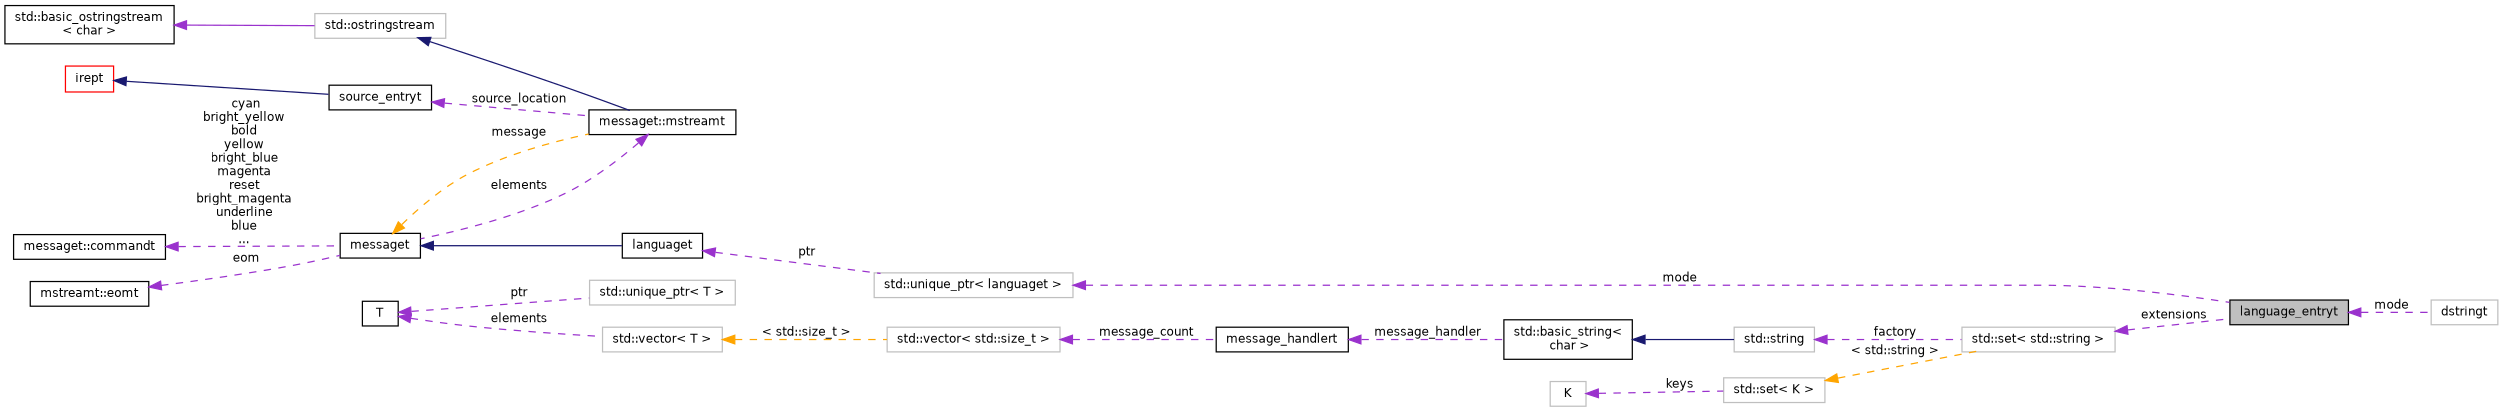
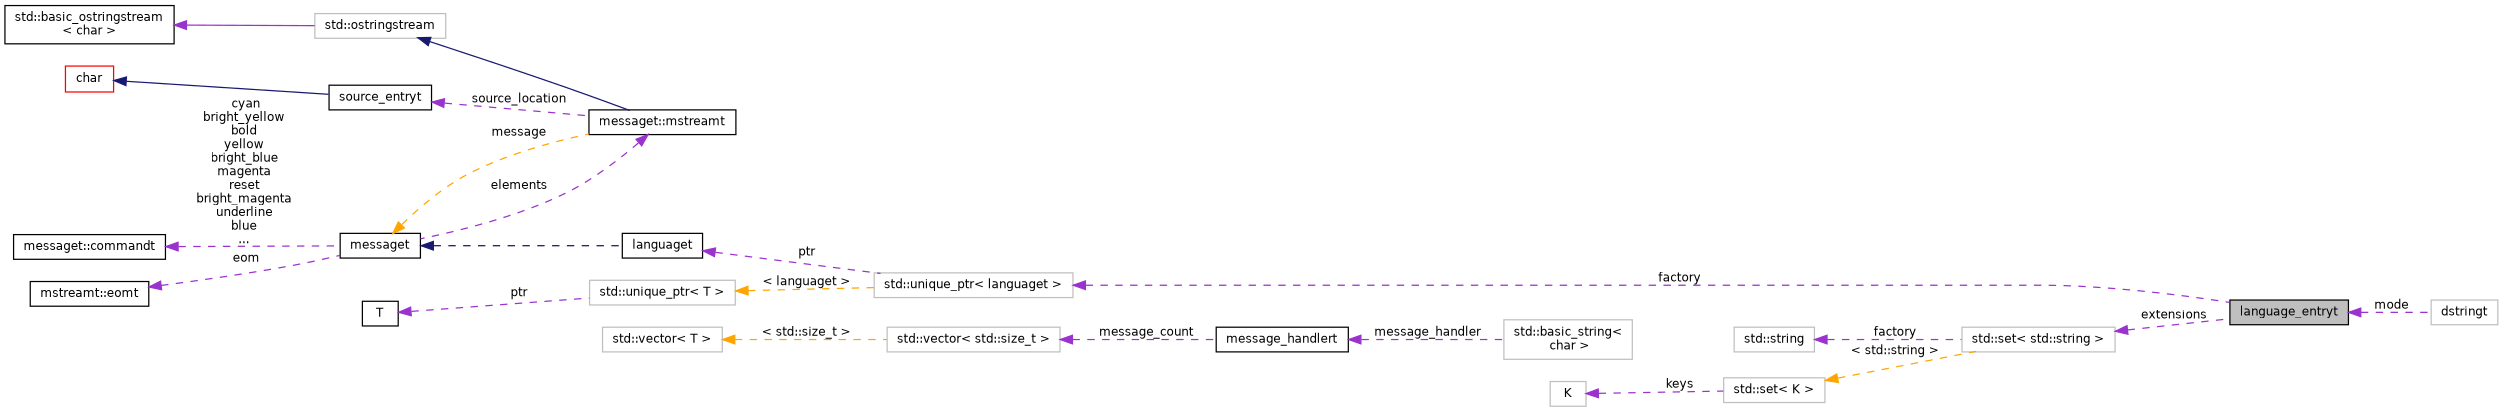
node "irept": label "irept" -> "char"
edge "languaget" -> "messaget": style solid -> dashed
edge "language_entryt" -> "std::unique_ptr< languaget >": label " mode" -> " factory"
edge "std::unique_ptr< languaget >" -> "std::unique_ptr< T >": added, label "< languaget >"
edge "std::vector< T >" -> "T": removed, label "elements"
node "std::basic_string< char >": color black -> grey75
edge "std::string" -> "std::basic_string< char >": removed
